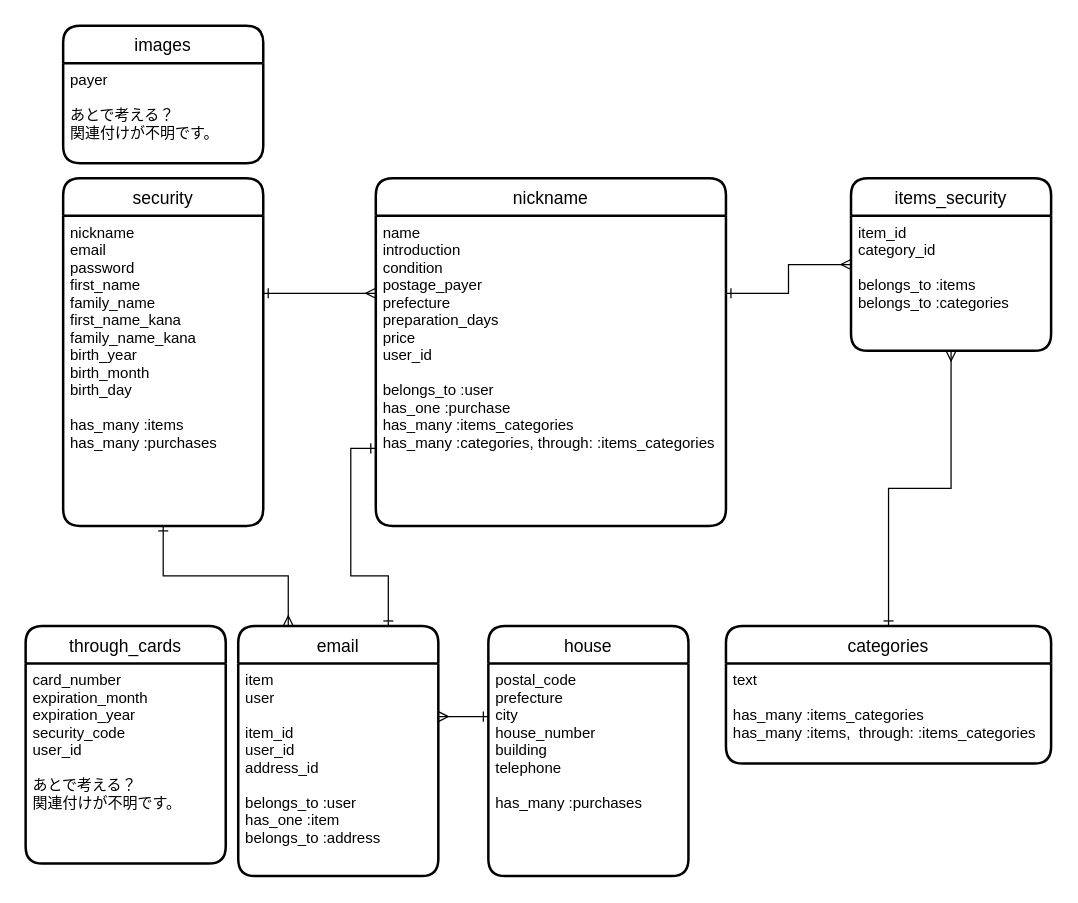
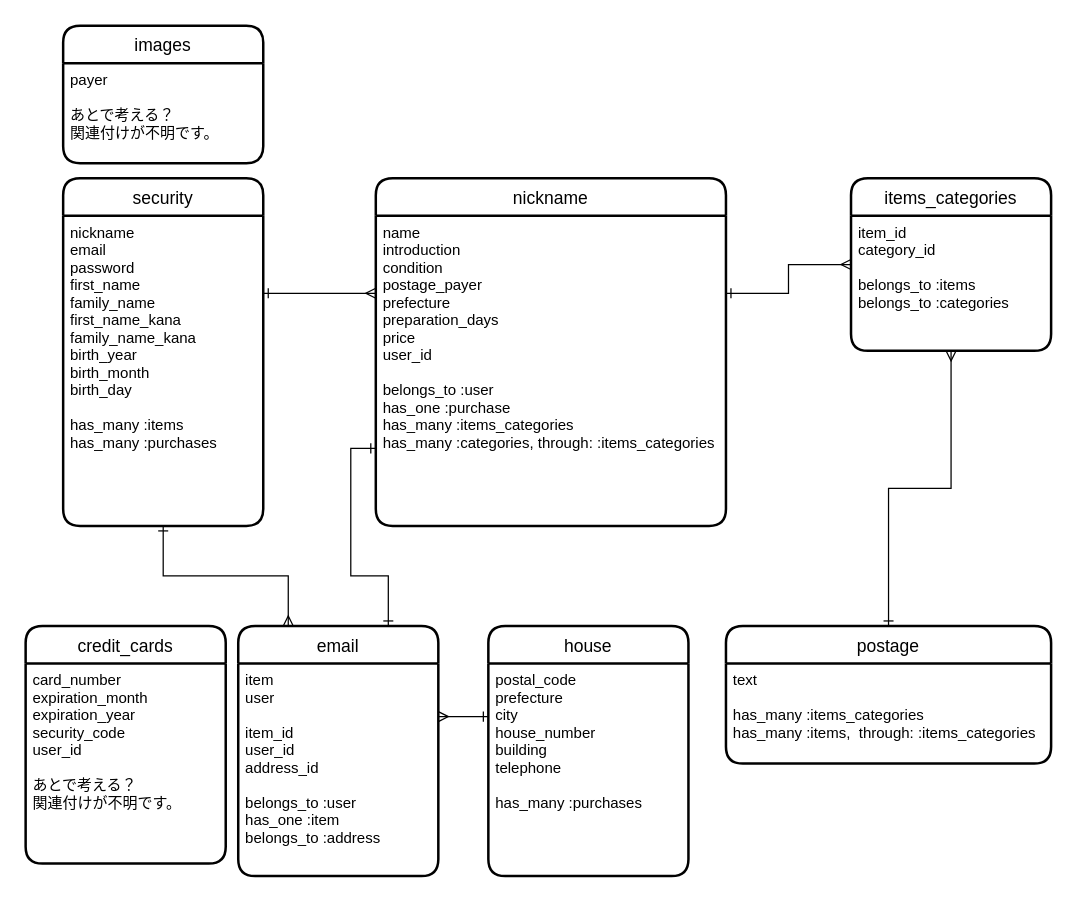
node "items_security": label "items_security" -> "items_categories"
node "through_cards": label "through_cards" -> "credit_cards"
node "categories": label "categories" -> "postage"
